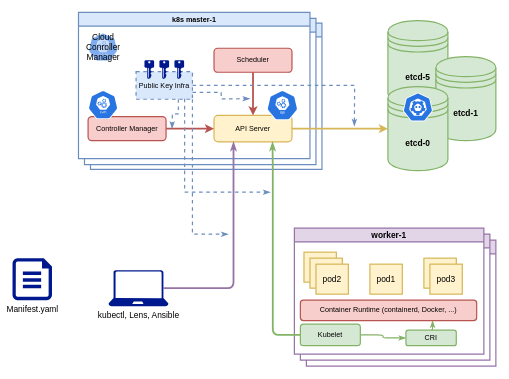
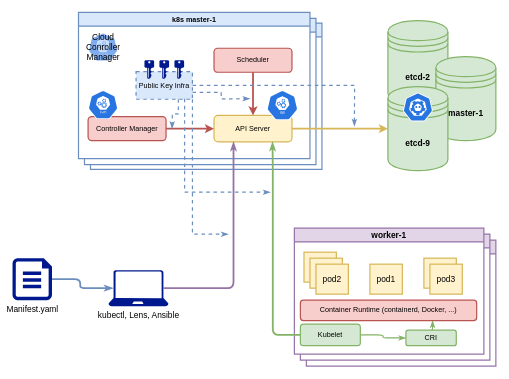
node "etcd-5": label "etcd-5" -> "etcd-2"
node "etcd-1": label "etcd-1" -> "master-1"
node "etcd-0": label "etcd-0" -> "etcd-9"
edge "Manifest.yaml" -> "kubectl, Lens, Ansible": added
